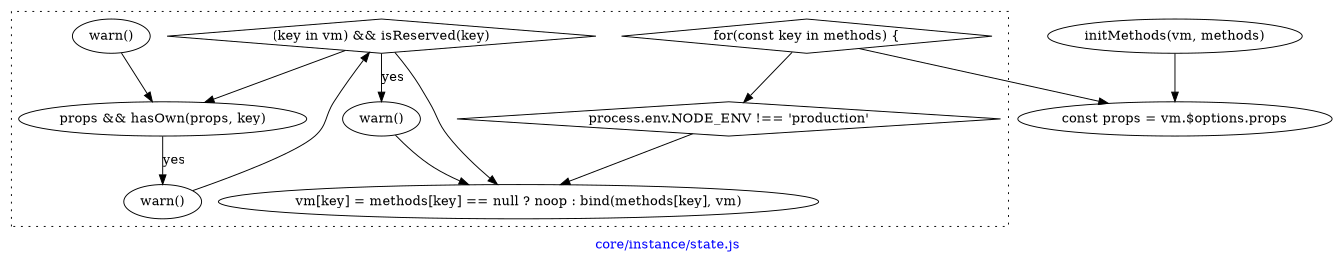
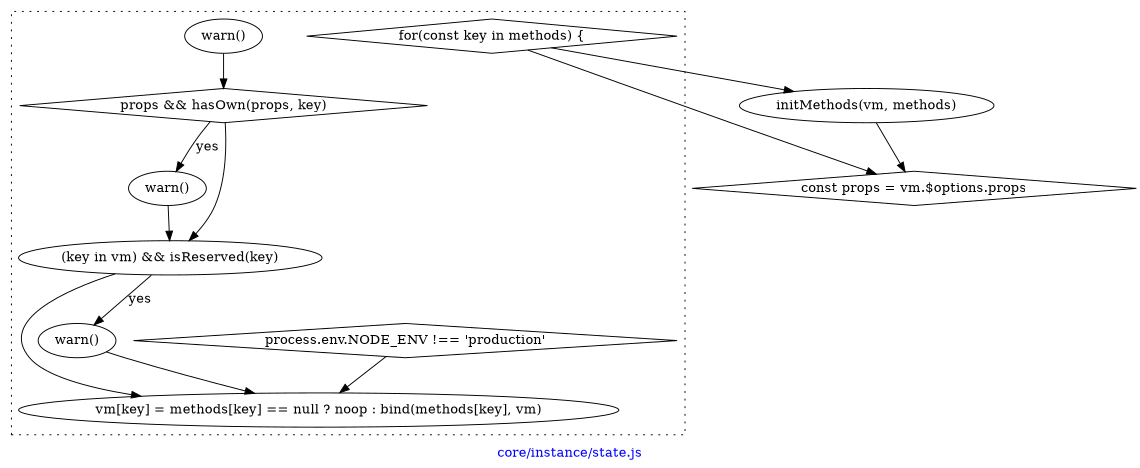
node "(key in vm) && isReserved(key)": shape diamond -> ellipse
edge "for(const key in methods) {" -> "process.env.NODE_ENV !== 'production'": now "for(const key in methods) {" -> "initMethods(vm, methods)"
edge "(key in vm) && isReserved(key)" -> "props && hasOwn(props, key)": reversed
node "props && hasOwn(props, key)": shape ellipse -> diamond
node "const props = vm.$options.props": shape ellipse -> diamond
